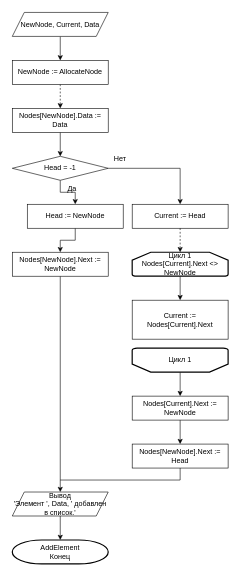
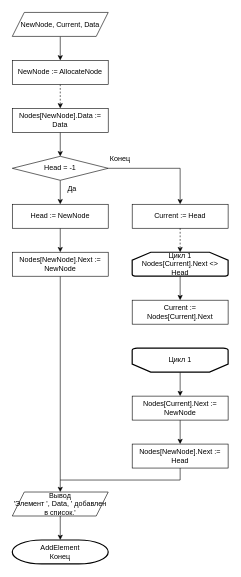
node "Нет": label "Нет" -> "Конец"
node "Head := NewNode": moved (75, 216) -> (60, 216)
node "Цикл 1 Nodes[Current].Next <> NewNode": label "Цикл 1 Nodes[Current].Next <> NewNode" -> "Цикл 1 Nodes[Current].Next <> Head"
node "Current := Nodes[Current].Next": size 96x39 -> 96x24
